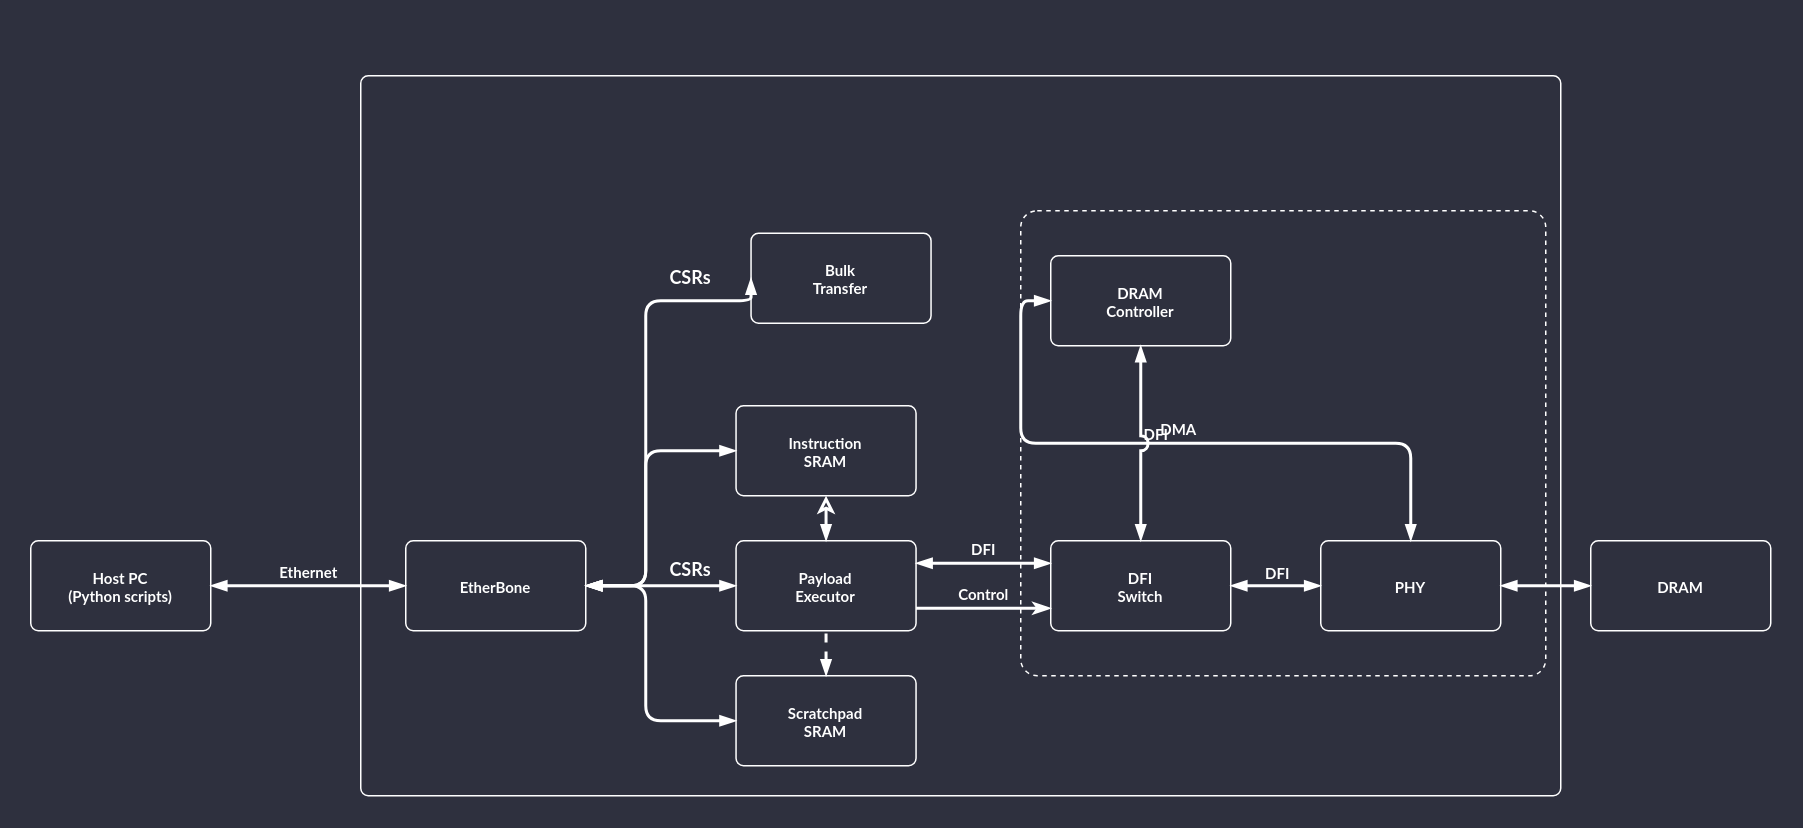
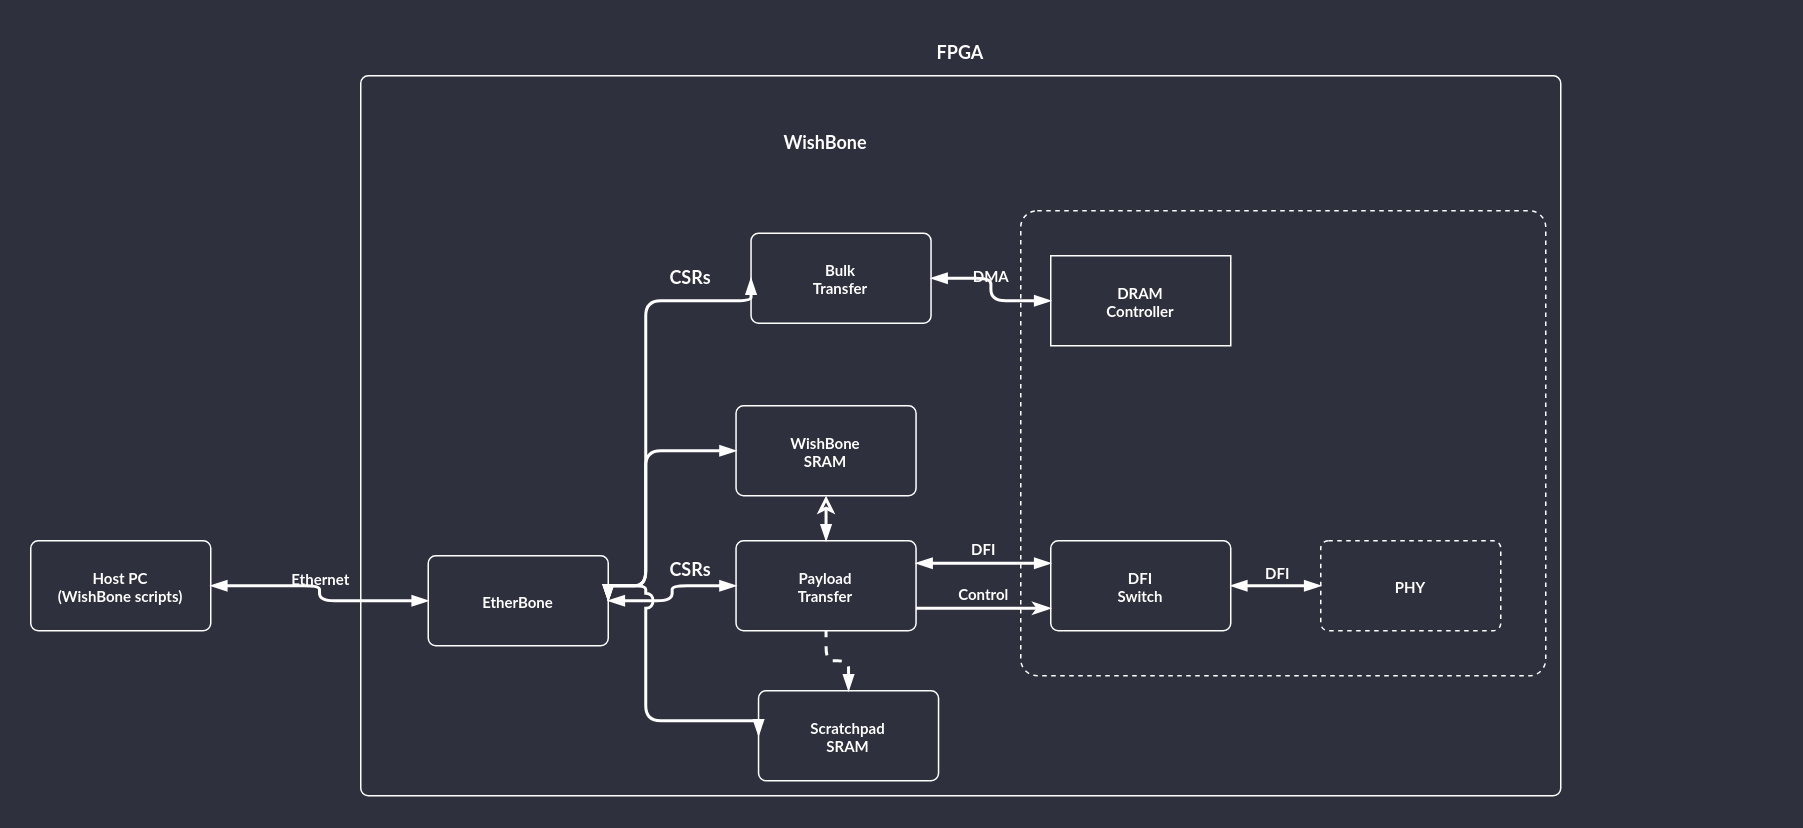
node "FPGA": added
node "WishBone": added
node "DRAM Controller": shape rounded rectangle -> rectangle
edge "DRAM Controller" -- "DFI Switch": removed, label "DFI"
edge "DRAM Controller" -- "PHY": now "DRAM Controller" -- "Bulk Transfer"
node "Instruction SRAM": label "Instruction SRAM" -> "WishBone SRAM"
node "Host PC (Python scripts)": label "Host PC (Python scripts)" -> "Host PC (WishBone scripts)"
node "EtherBone": moved (496, 586) -> (518, 601)
node "Payload Executor": label "Payload Executor" -> "Payload Transfer"
node "PHY": style solid -> dashed
edge "PHY" -- "DRAM": removed
node "DRAM": removed
node "Scratchpad SRAM": moved (826, 721) -> (849, 736)
